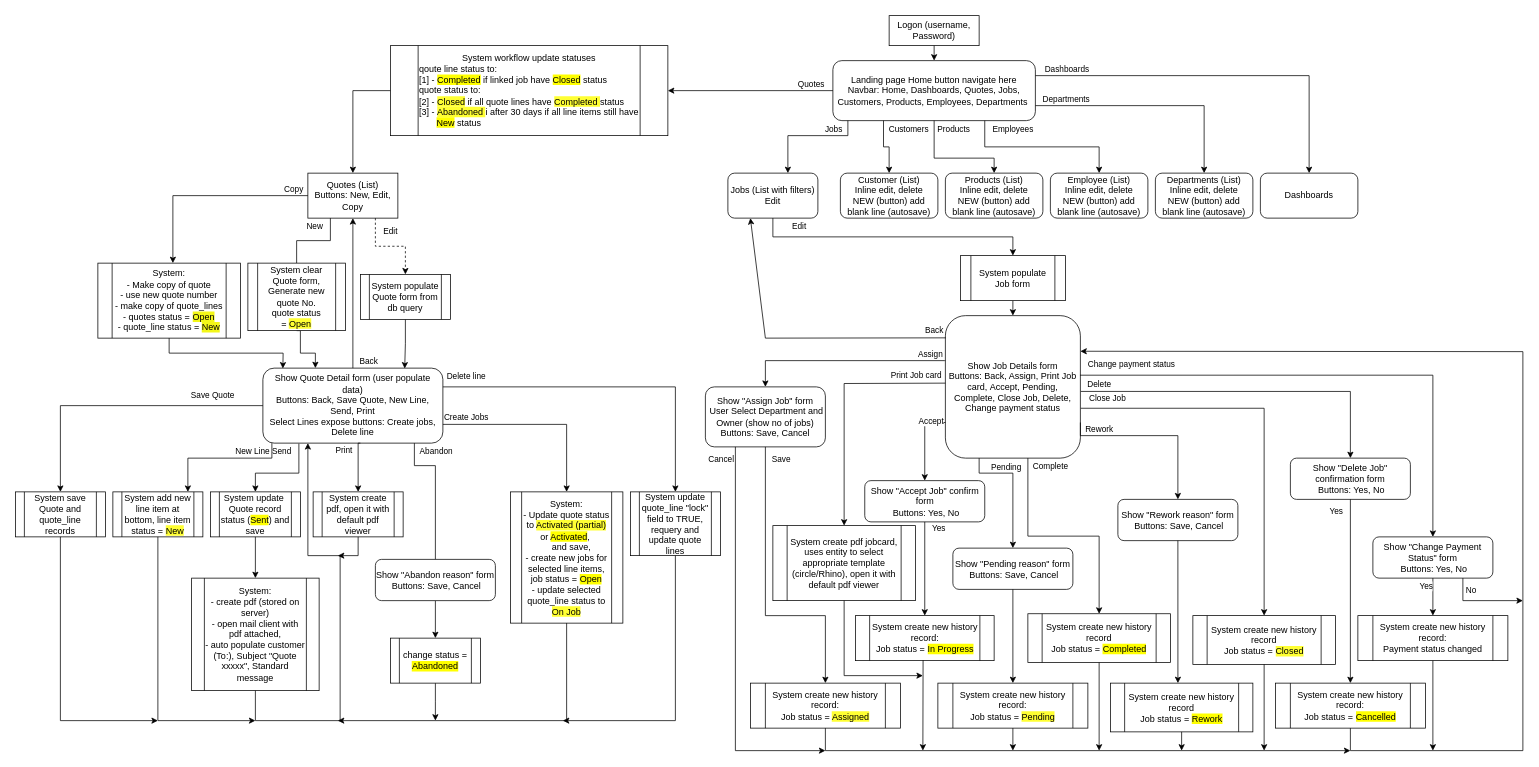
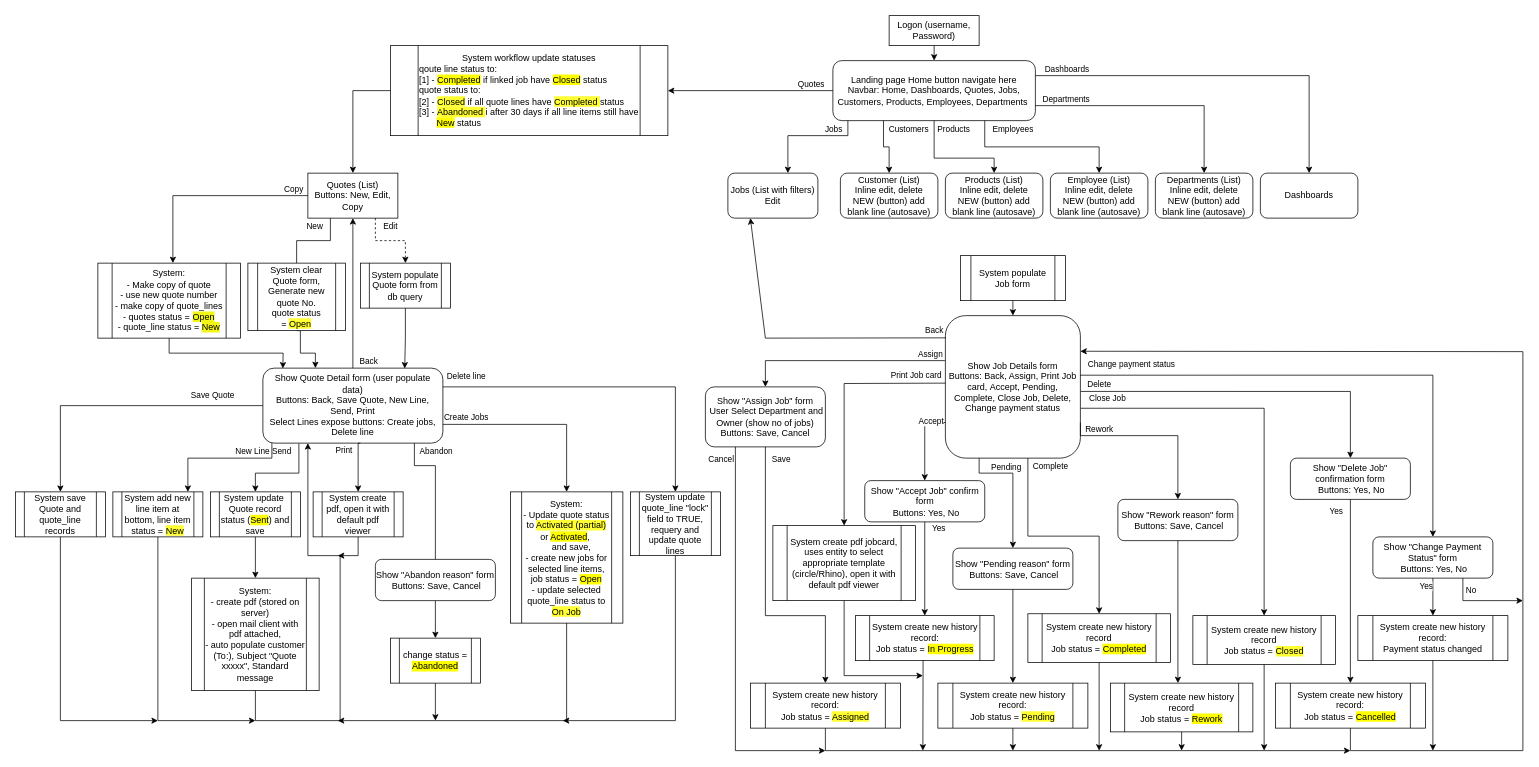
edge "Jobs (List with filters) Edit" -> "System populate Job form": removed, label "Edit"
node "System populate Quote form from db query": moved (405, 297) -> (405, 285)
